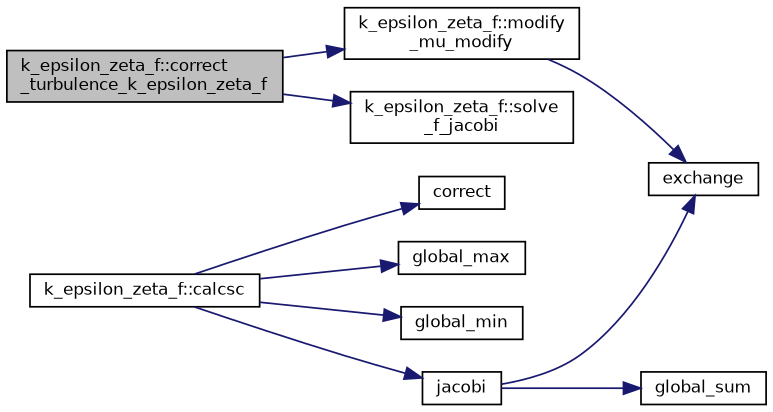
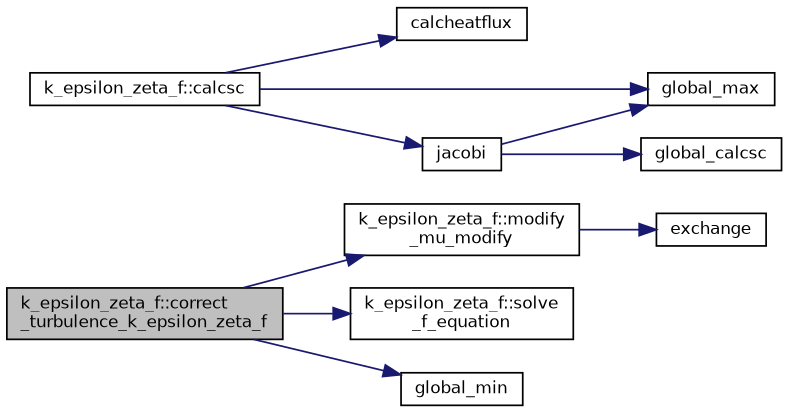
node "k_epsilon_zeta_f::solve _f_jacobi": label "k_epsilon_zeta_f::solve _f_jacobi" -> "k_epsilon_zeta_f::solve _f_equation"
node "correct": label "correct" -> "calcheatflux"
edge "k_epsilon_zeta_f::calcsc" -> "global_min": now "k_epsilon_zeta_f::correct _turbulence_k_epsilon_zeta_f" -> "global_min"
edge "jacobi" -> "exchange": now "jacobi" -> "global_max"
node "global_sum": label "global_sum" -> "global_calcsc"
